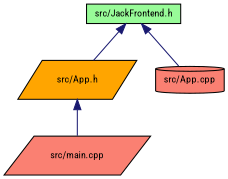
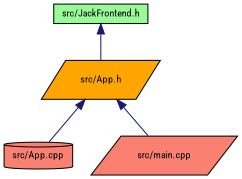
edge "src/App.cpp" -> "src/JackFrontend.h": now "src/App.cpp" -> "src/App.h"
